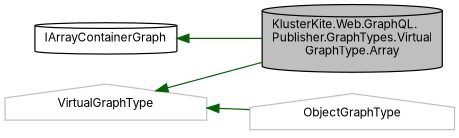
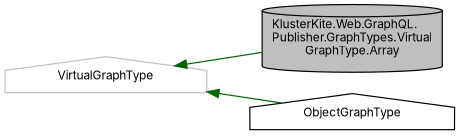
node "IArrayContainerGraph": removed
node "ObjectGraphType": color grey75 -> black
